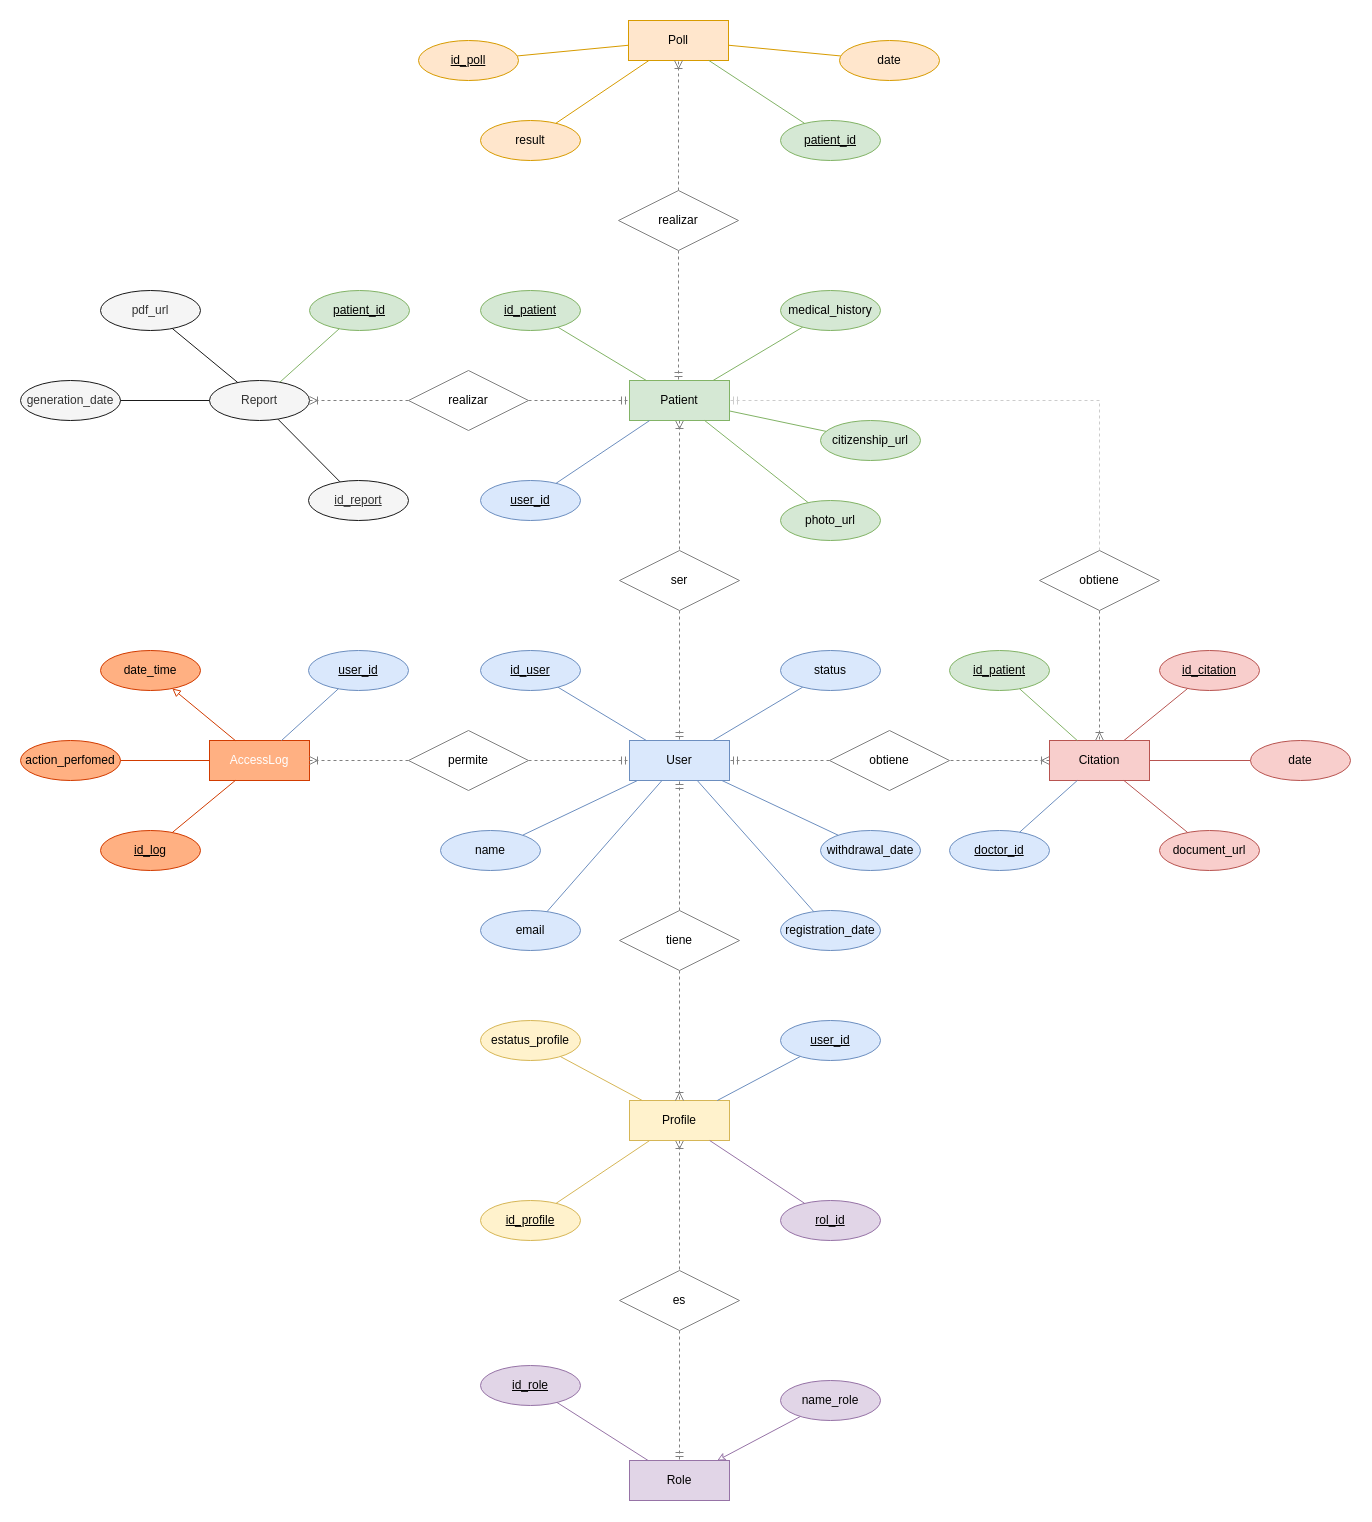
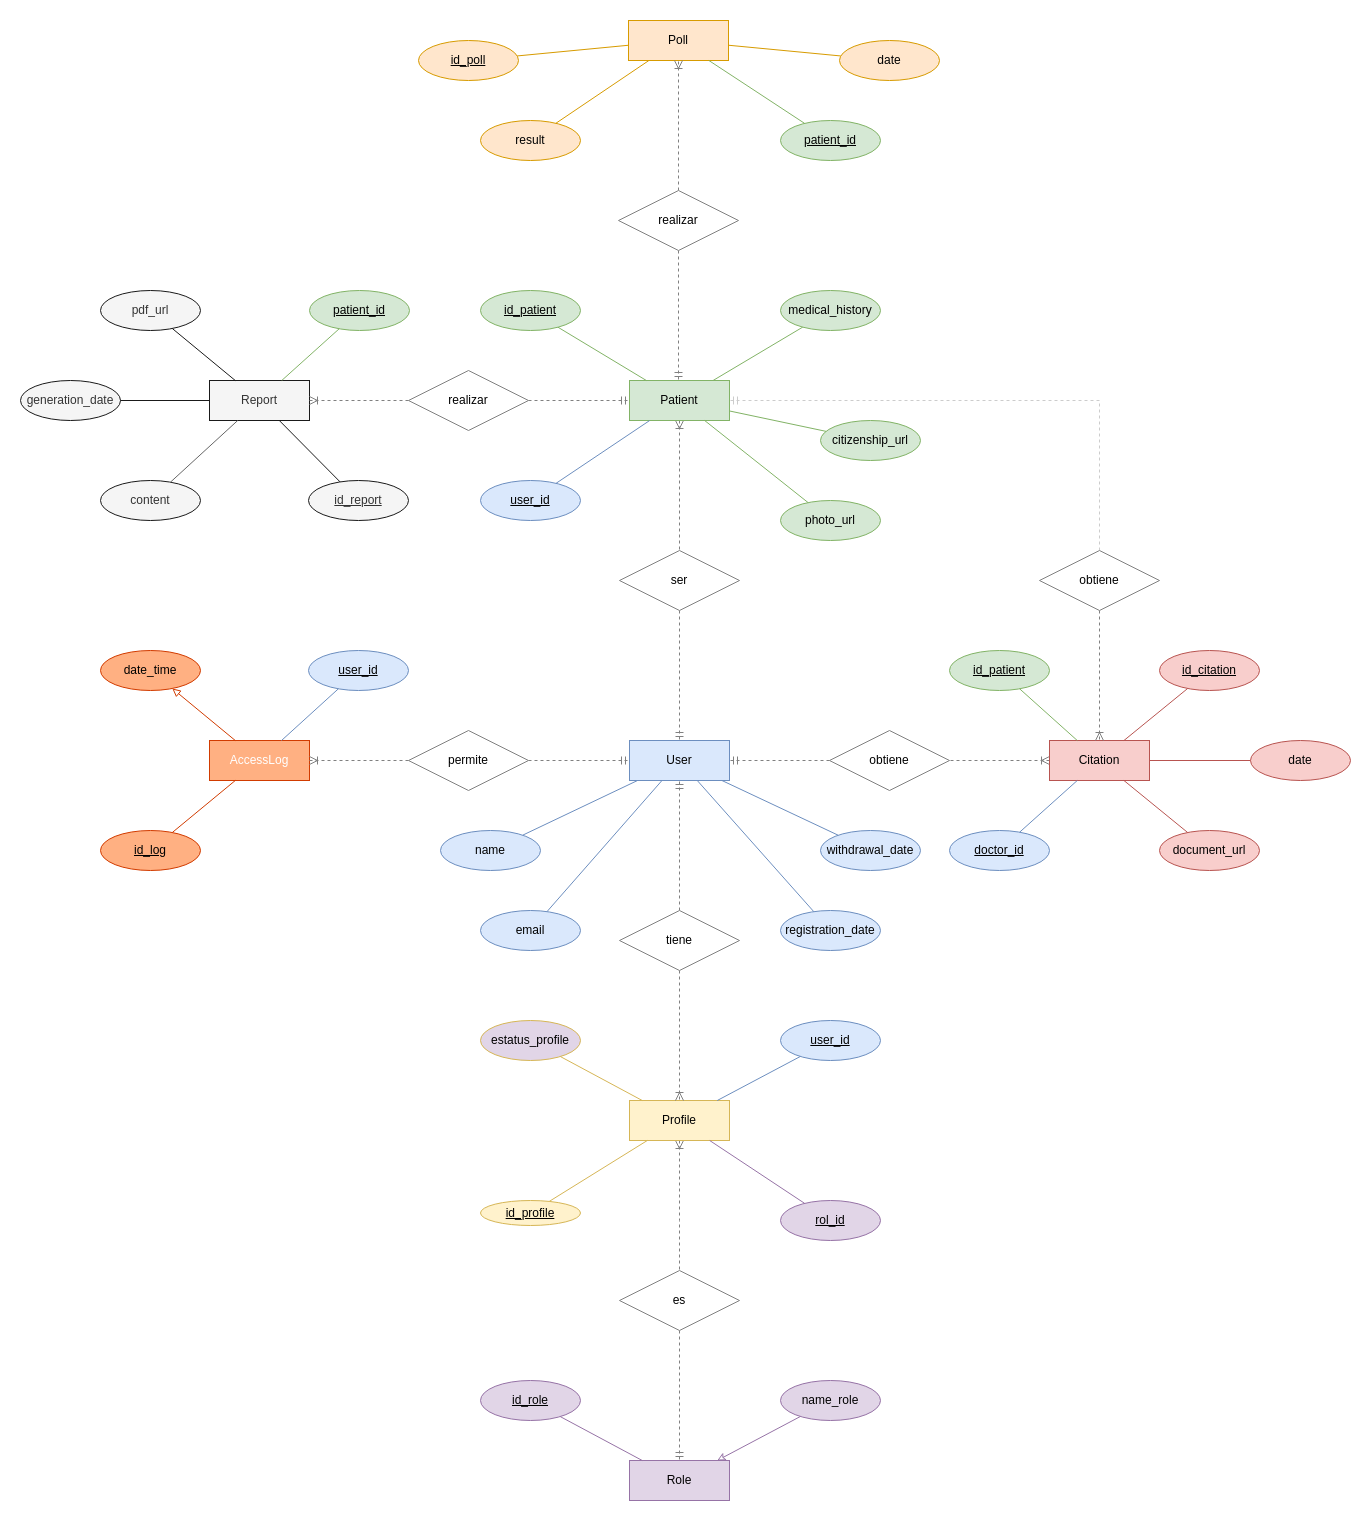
node "Report": shape ellipse -> rectangle
edge "Report" -- "content": added
node "content": added
node "id_user": removed
node "status": removed
edge "id_user" -- "User": removed
edge "status" -- "User": removed
node "action_perfomed": removed
edge "action_perfomed" -- "AccessLog": removed
node "estatus_profile": fillcolor #fff2cc -> #e1d5e7
node "id_profile": size 100x40 -> 100x25
node "id_role": moved (531, 1386) -> (531, 1401)
